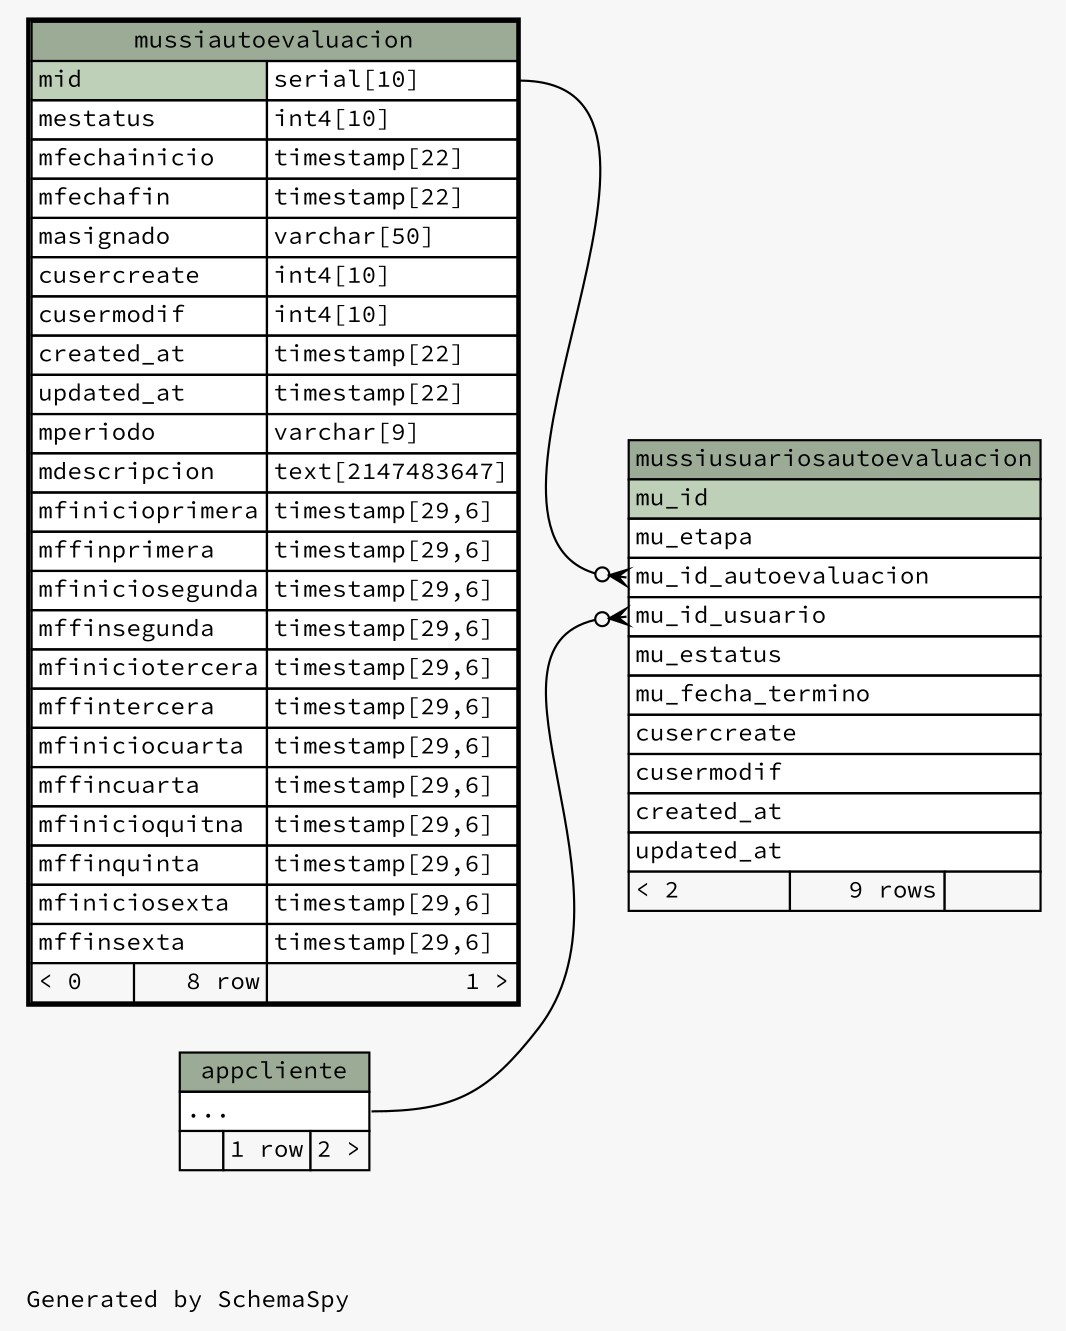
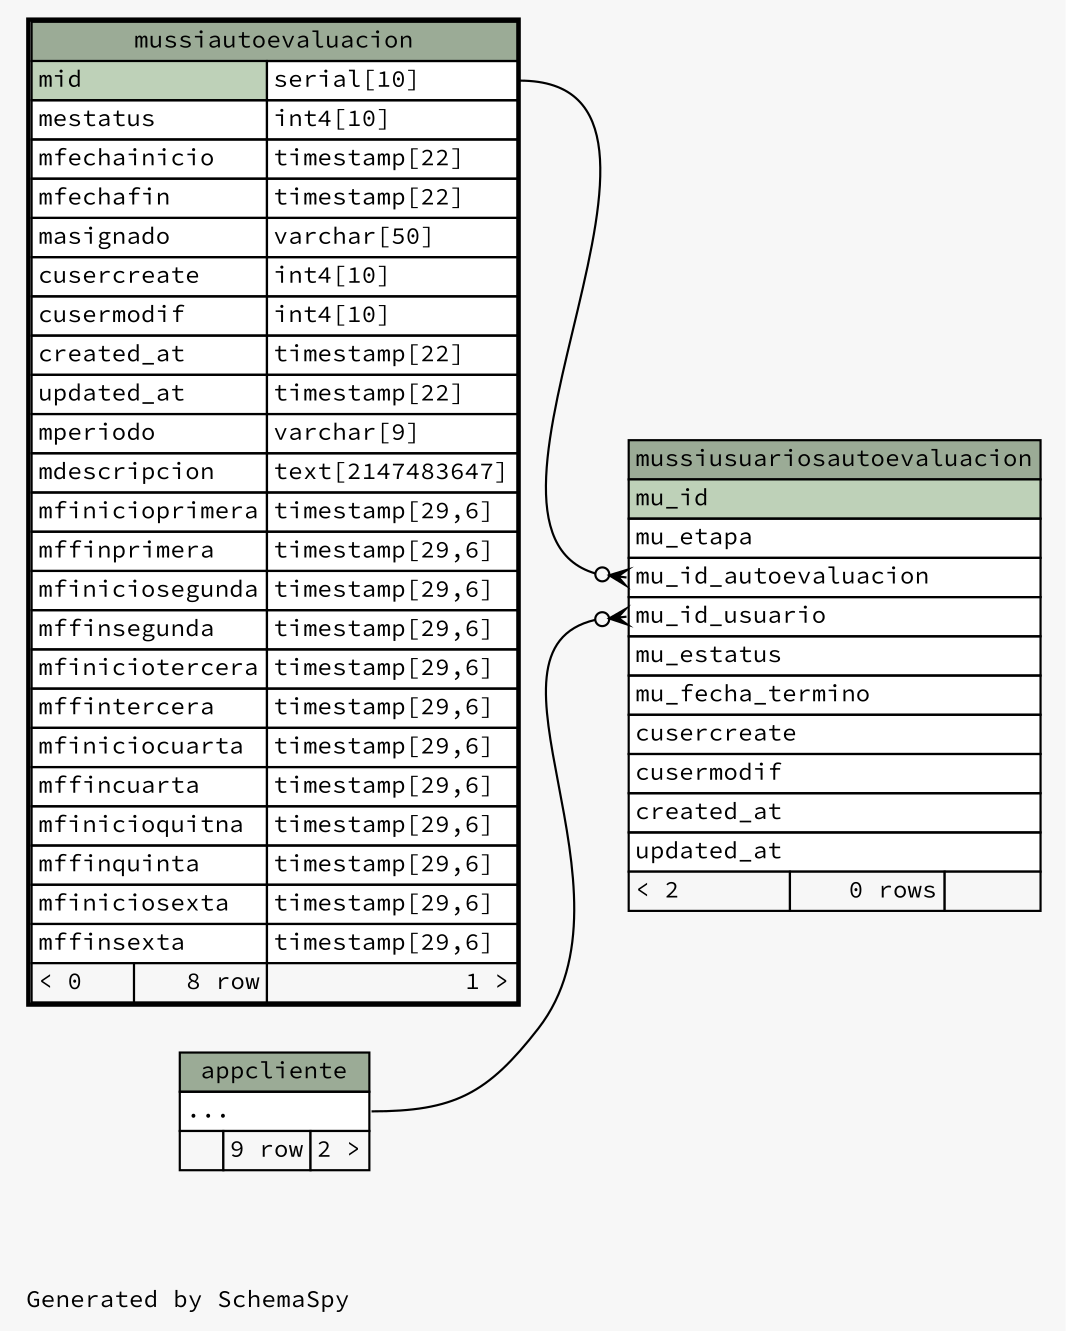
node "mussiusuariosautoevaluacion": text "9 rows" -> "0 rows"
node "appcliente": text "1 row" -> "9 row"
